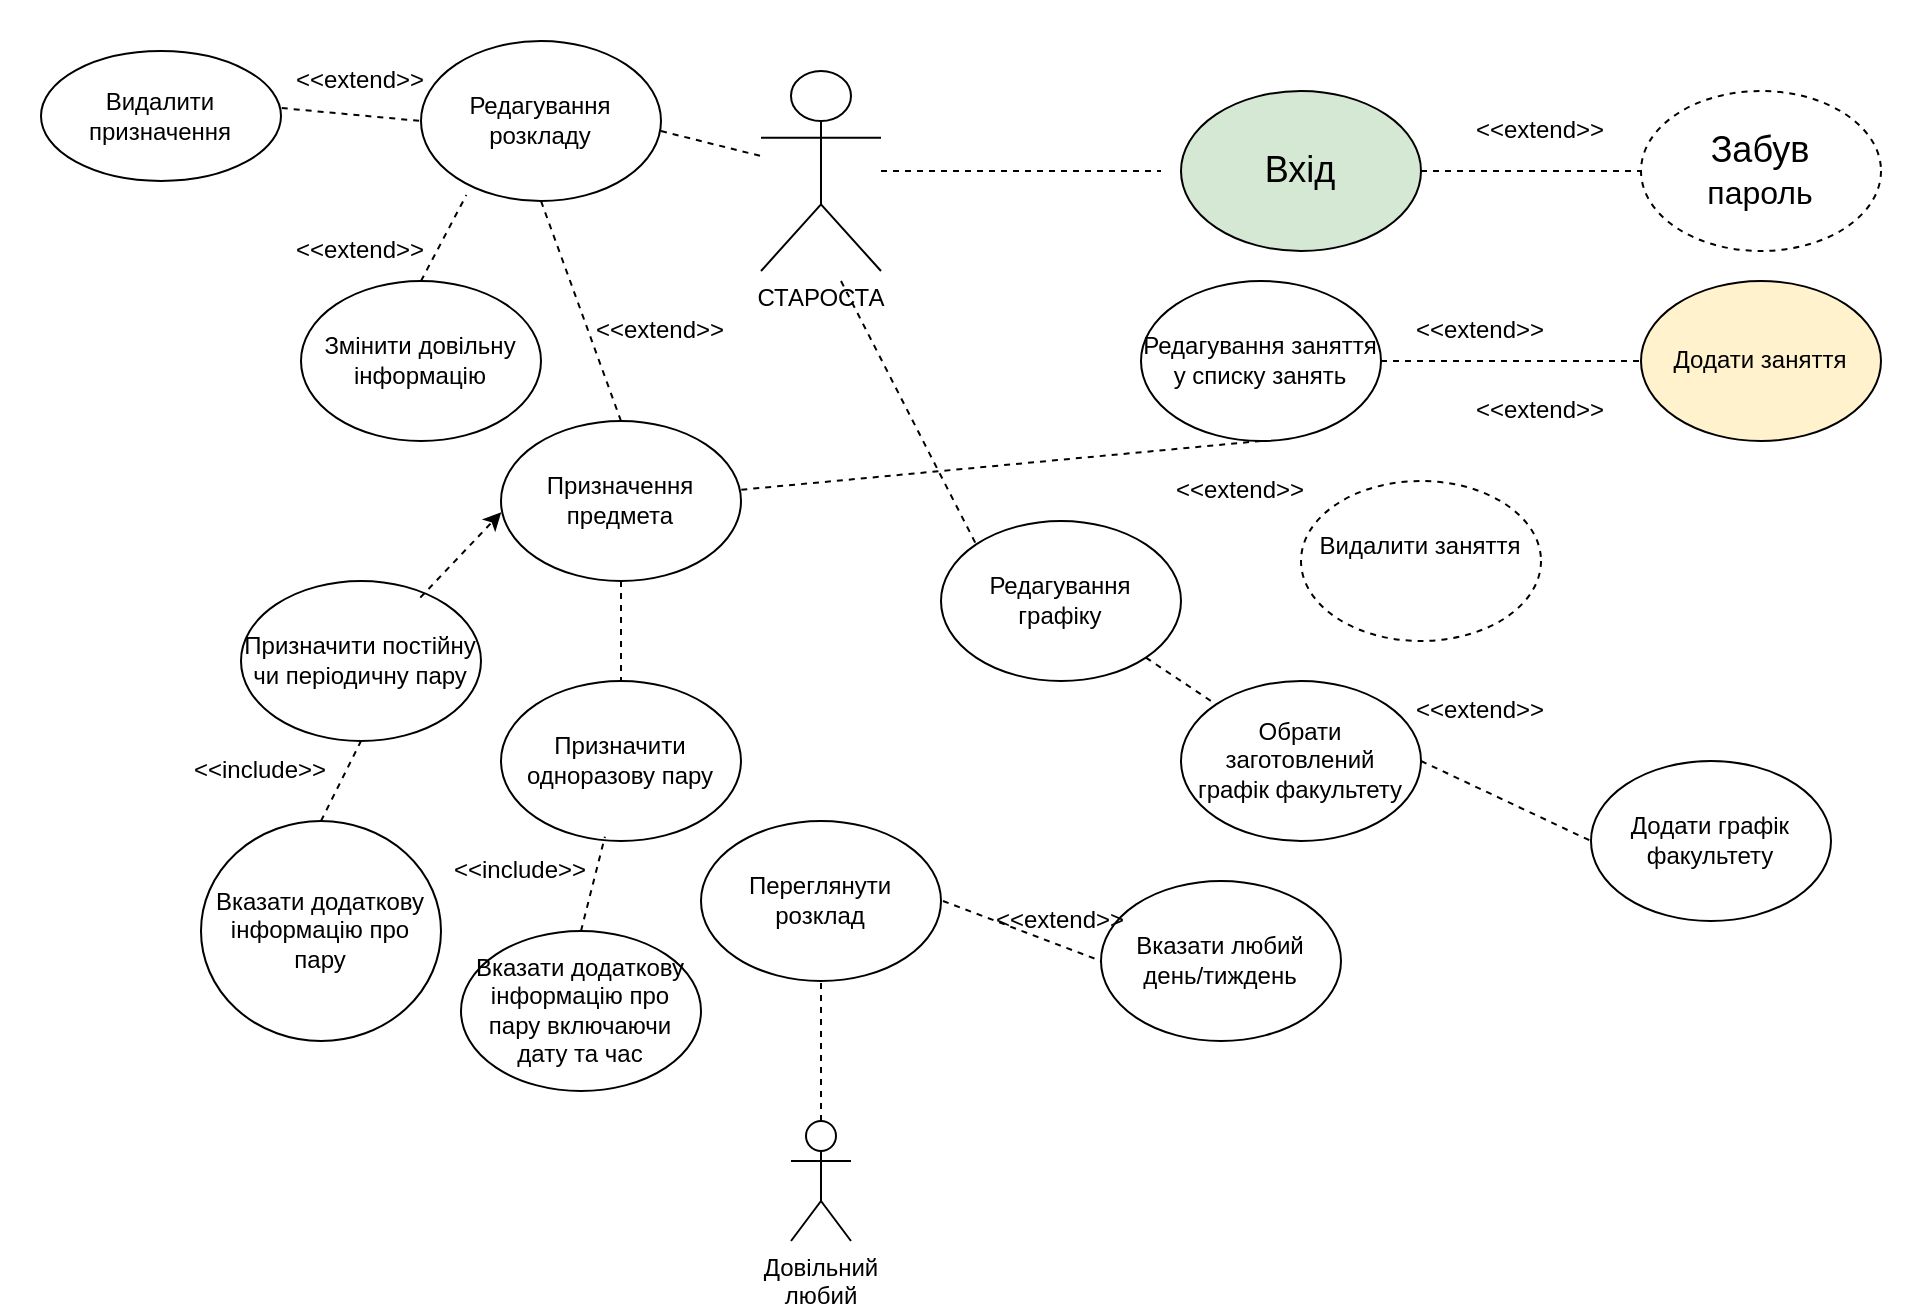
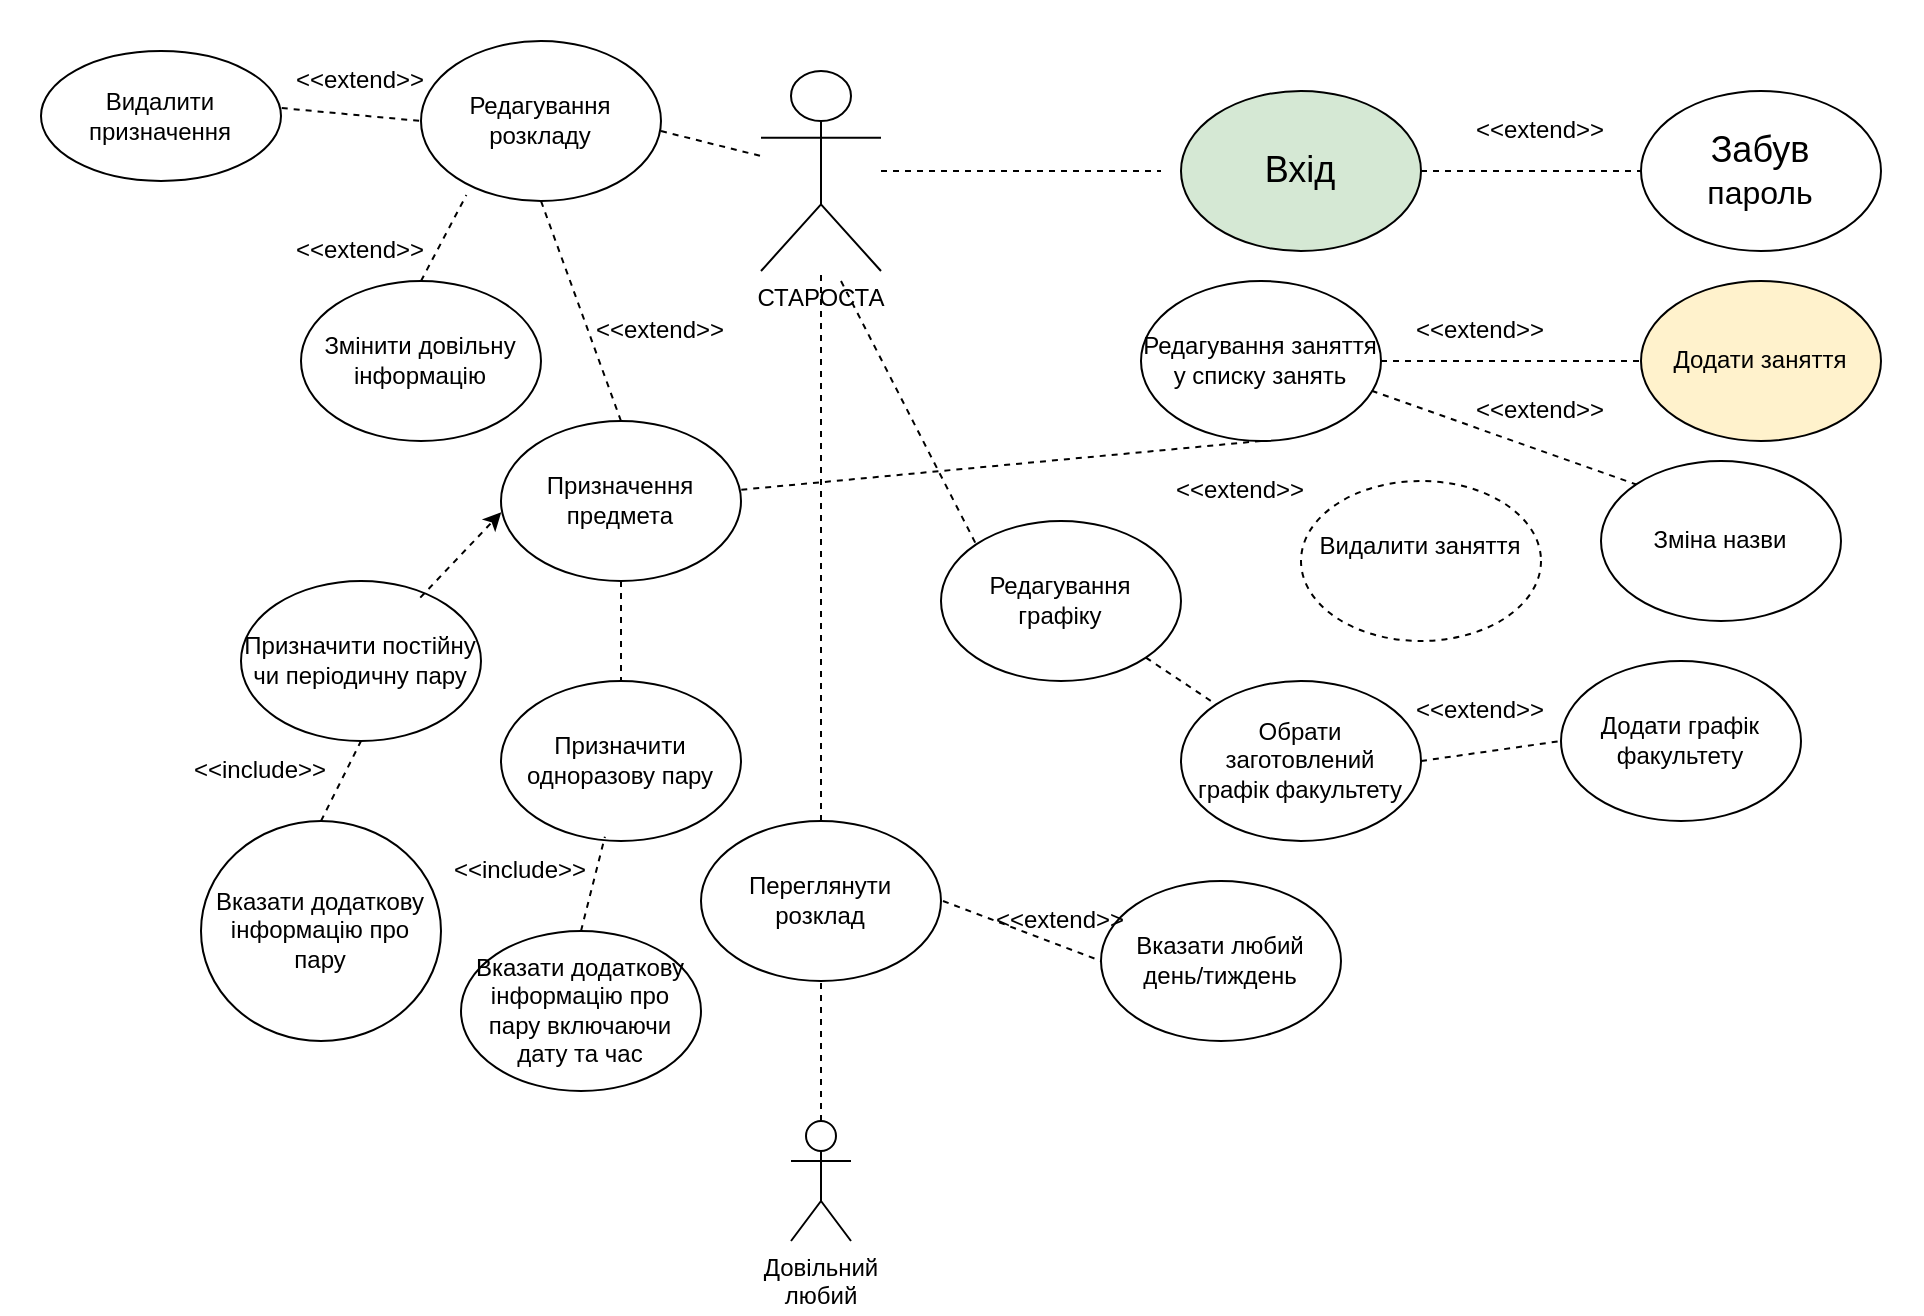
node "Забув пароль": style dashed -> solid
edge "Редагування заняття у списку занять" -- "Зміна назви": added
node "Зміна назви": added
edge "СТАРОСТА" -- "Переглянути розклад": added
node "Додати графік факультету": moved (1711, 841) -> (1681, 741)
